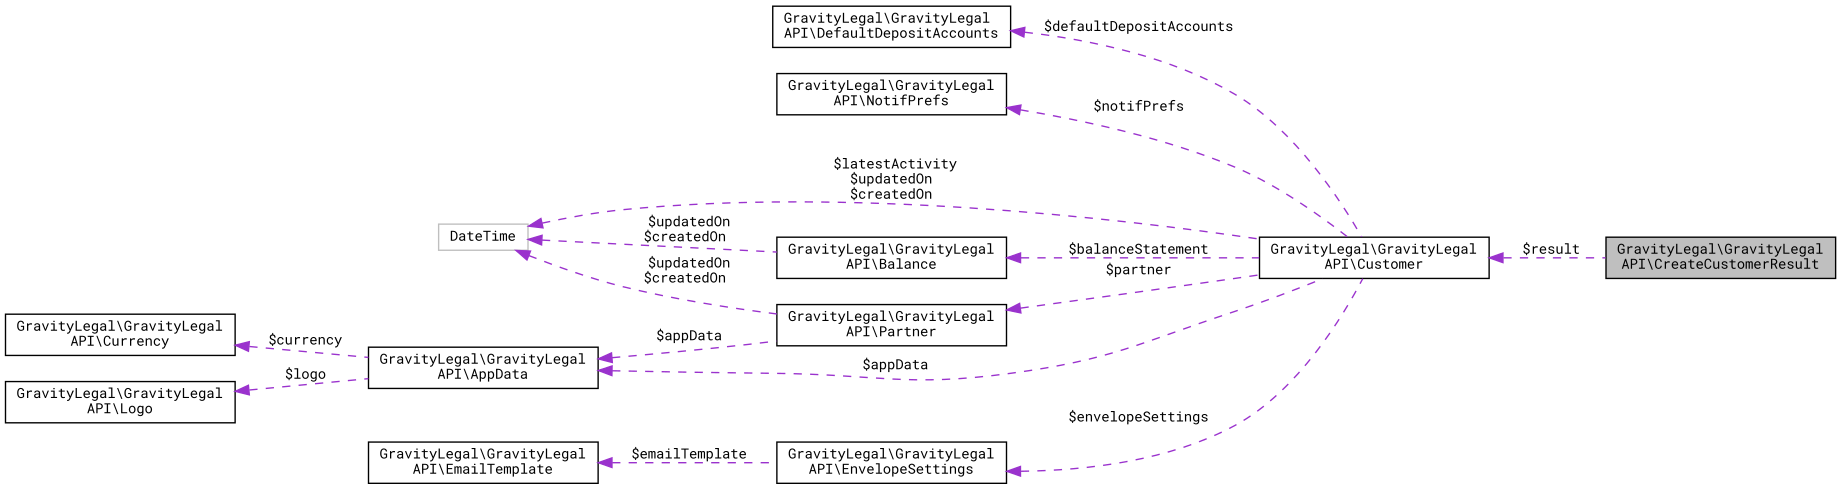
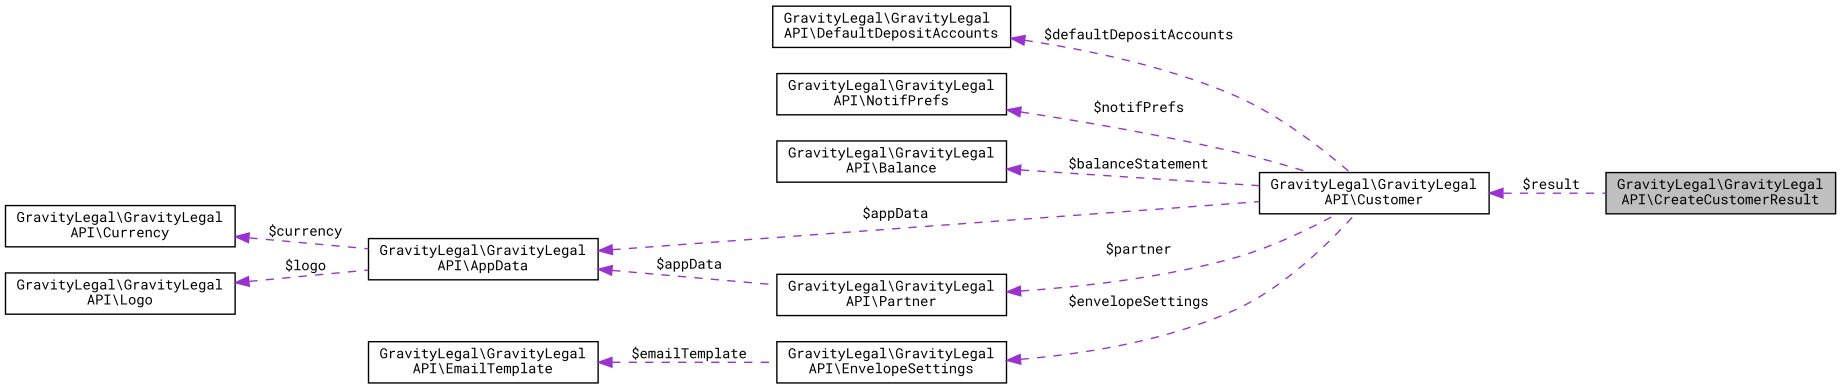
node "DateTime": removed
